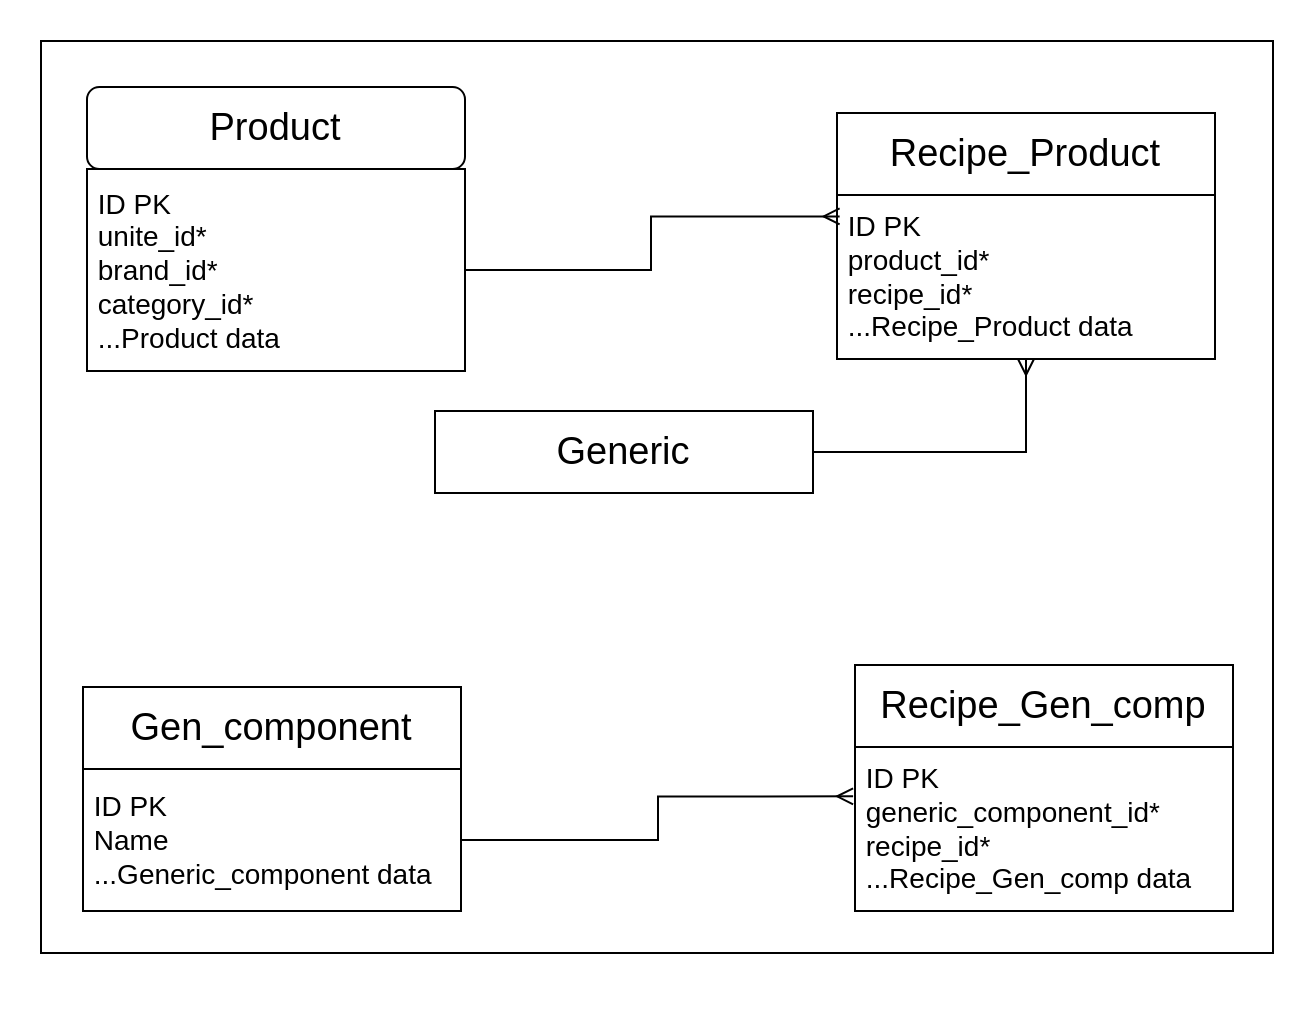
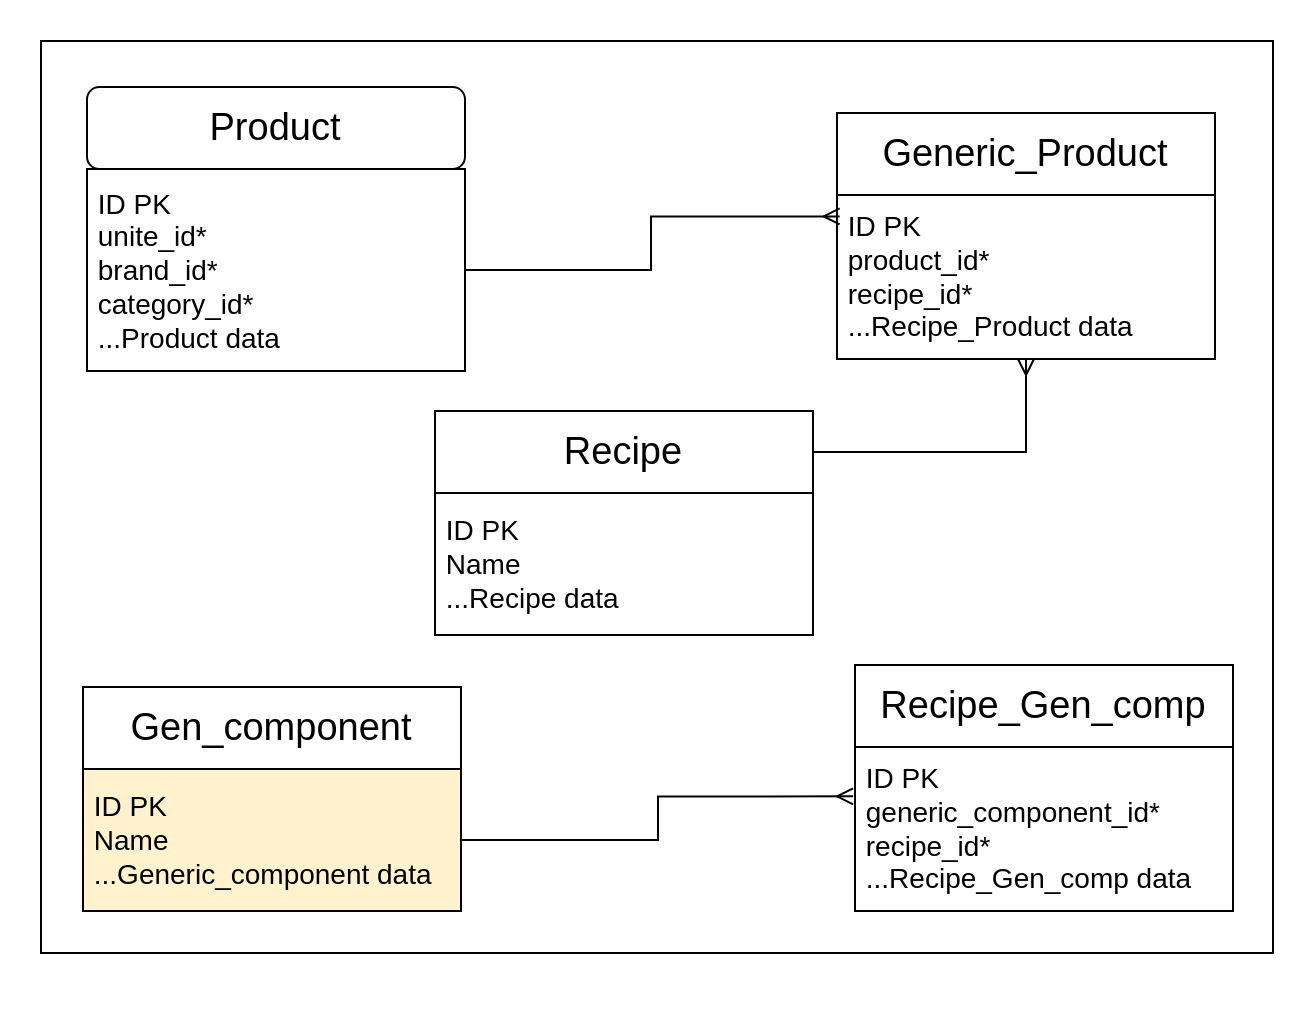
node "Recipe_Product": label "Recipe_Product" -> "Generic_Product"
node "Generic": label "Generic" -> "Recipe"
node "ID PK Name ...Recipe data": added
node "ID PK Name ...Generic_component data": fillcolor #ffffff -> #fff2cc
